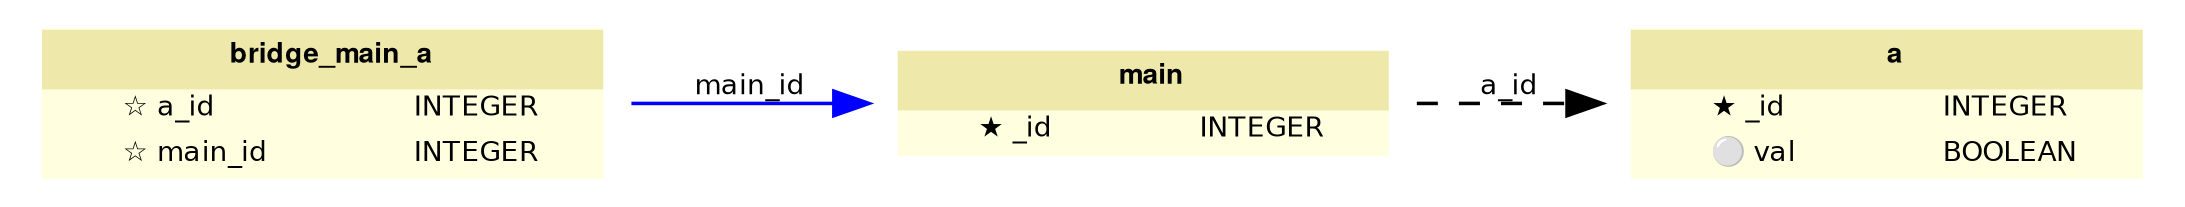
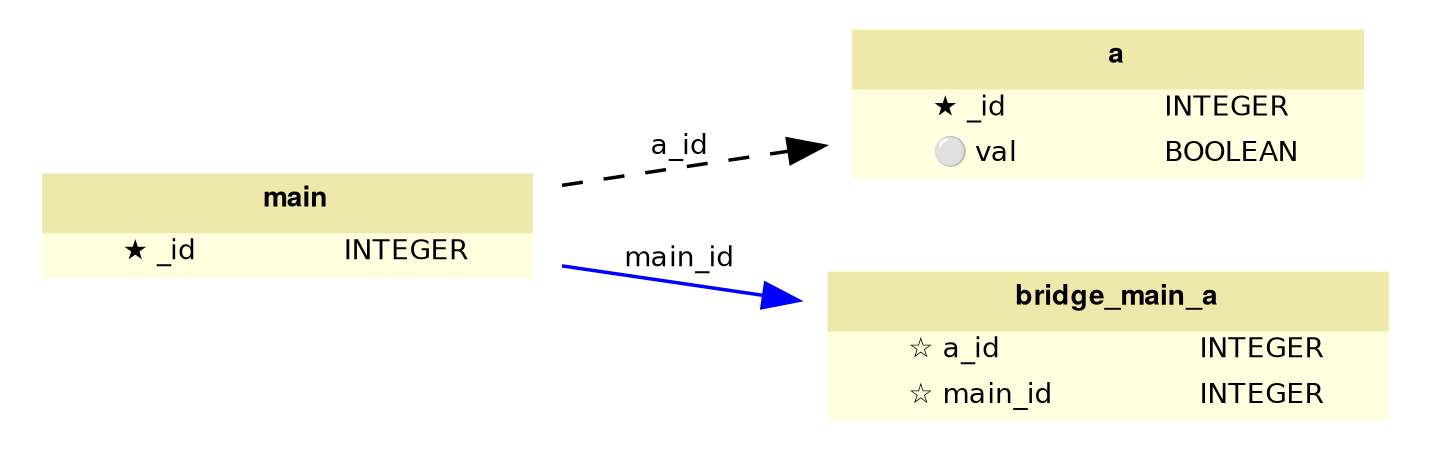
edge "bridge_main_a" -> "main": reversed
